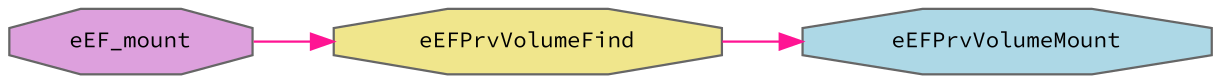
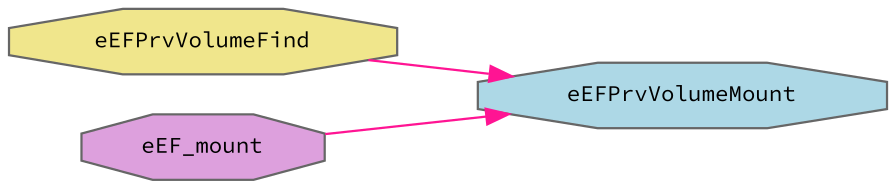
edge "eEF_mount" -> "eEFPrvVolumeFind": now "eEF_mount" -> "eEFPrvVolumeMount"
